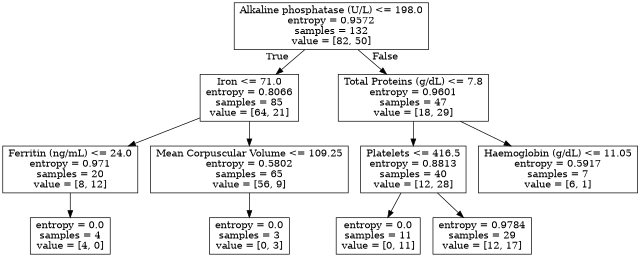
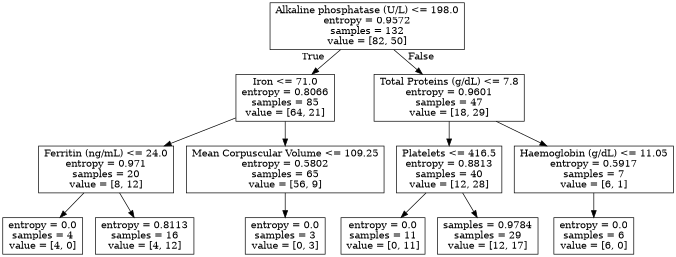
node "entropy = 0.8113 samples = 16 value = [4, 12]": added
node "entropy = 0.9784 samples = 29 value = [12, 17]": label "entropy = 0.9784 samples = 29 value = [12, 17]" -> "samples = 0.9784 samples = 29 value = [12, 17]"
node "entropy = 0.0 samples = 6 value = [6, 0]": added
